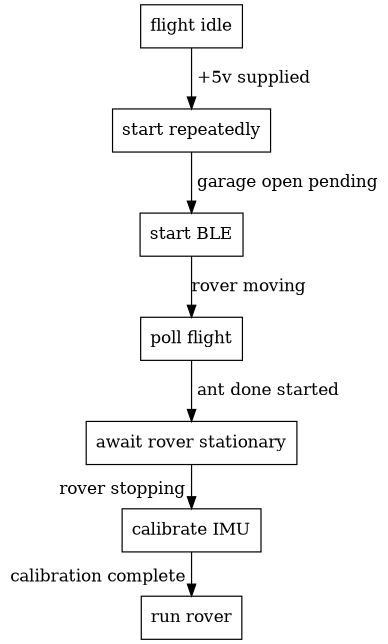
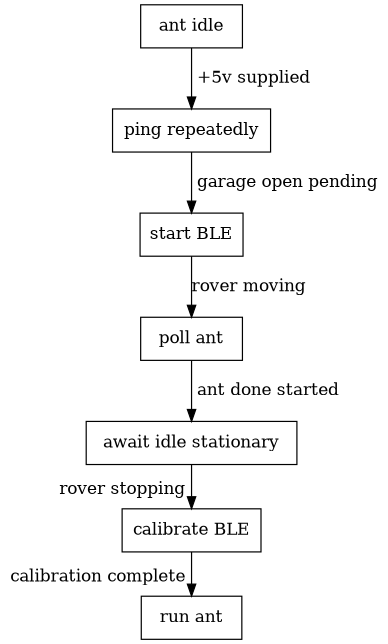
node "flight idle": label "flight idle" -> "ant idle"
node "start repeatedly": label "start repeatedly" -> "ping repeatedly"
node "poll flight": label "poll flight" -> "poll ant"
node "await rover stationary": label "await rover stationary" -> "await idle stationary"
node "calibrate IMU": label "calibrate IMU" -> "calibrate BLE"
node "run rover": label "run rover" -> "run ant"
